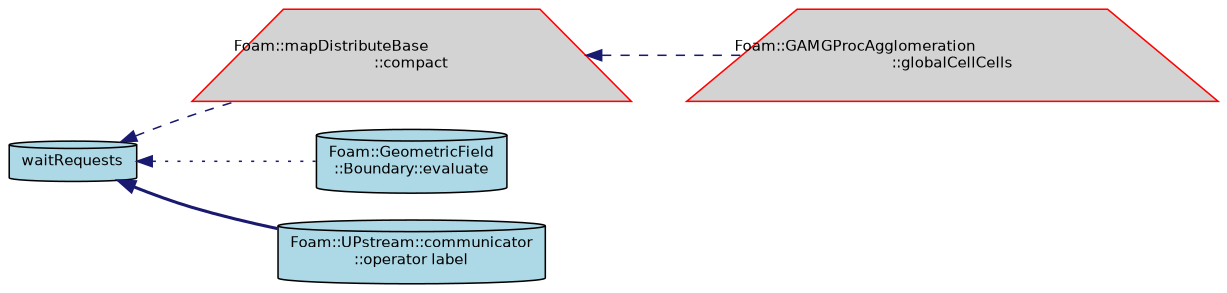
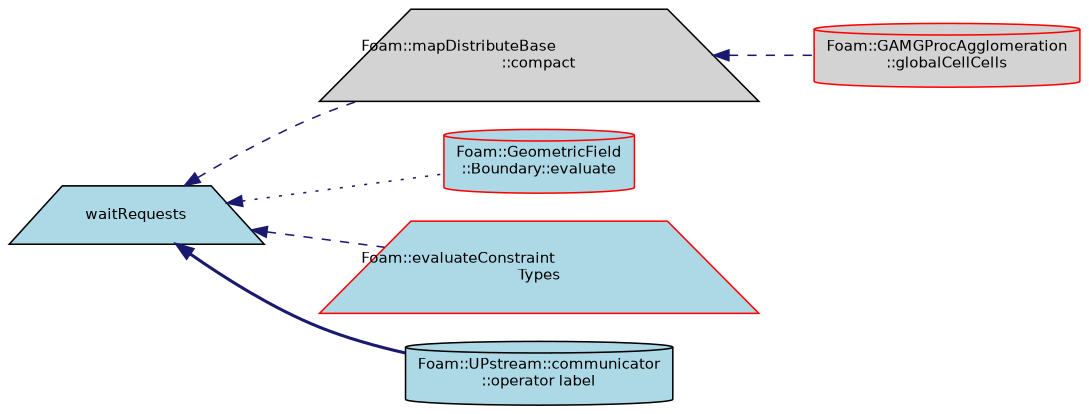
node "Foam::mapDistributeBase ::compact": color red -> black
node "Foam::GAMGProcAgglomeration ::globalCellCells": shape trapezium -> cylinder
node "waitRequests": shape cylinder -> trapezium
node "Foam::GeometricField ::Boundary::evaluate": color black -> red
node "Foam::evaluateConstraint Types": added
